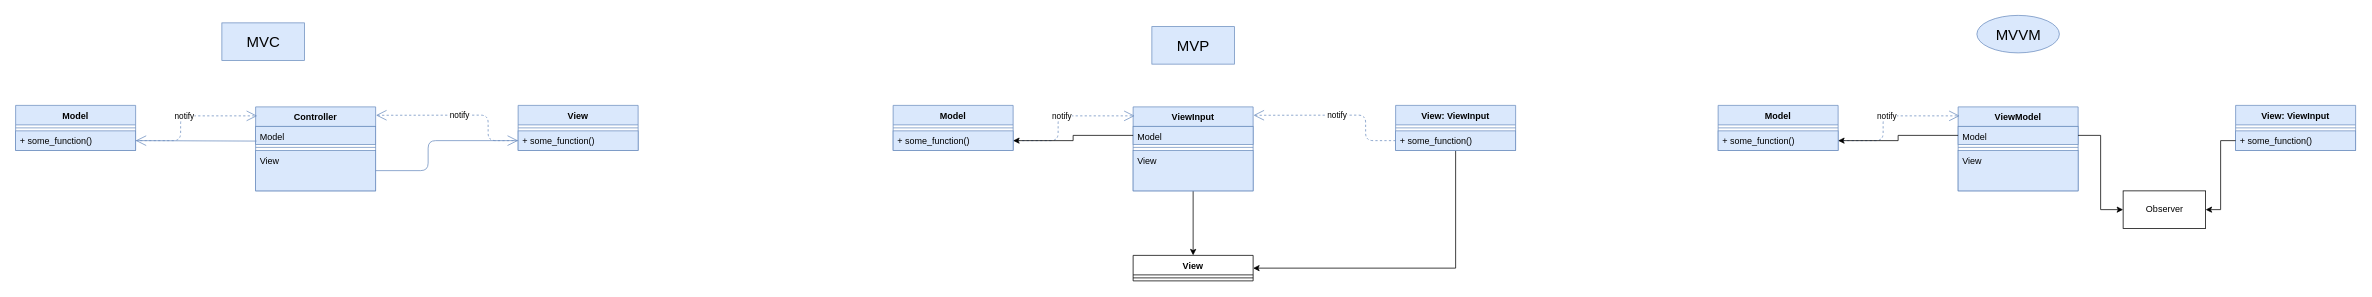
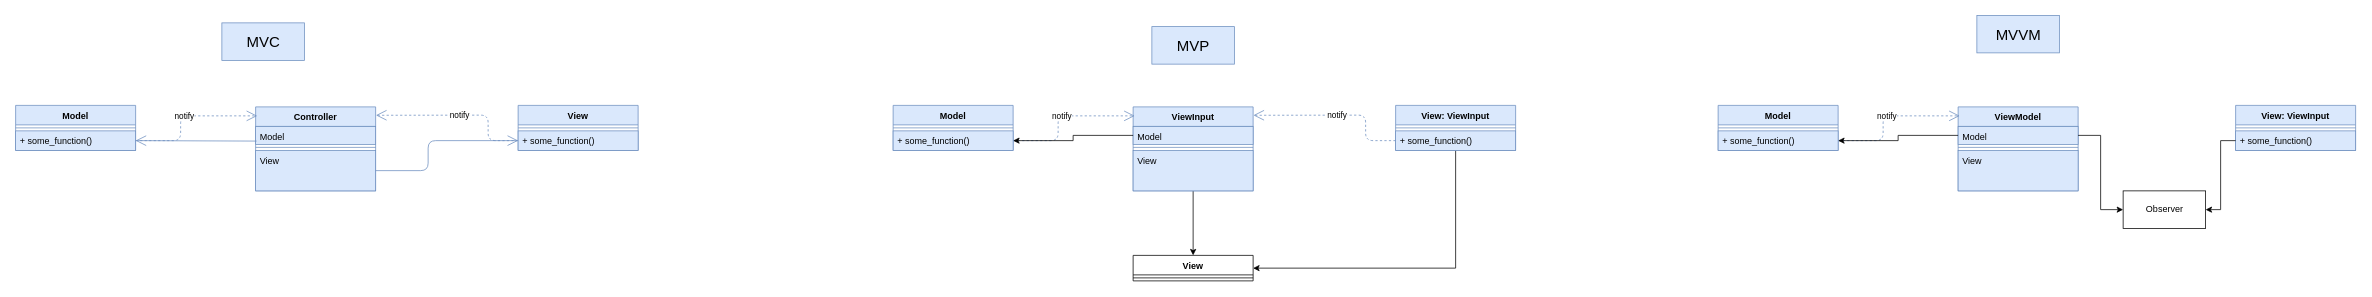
node "MVVM": shape ellipse -> rectangle
